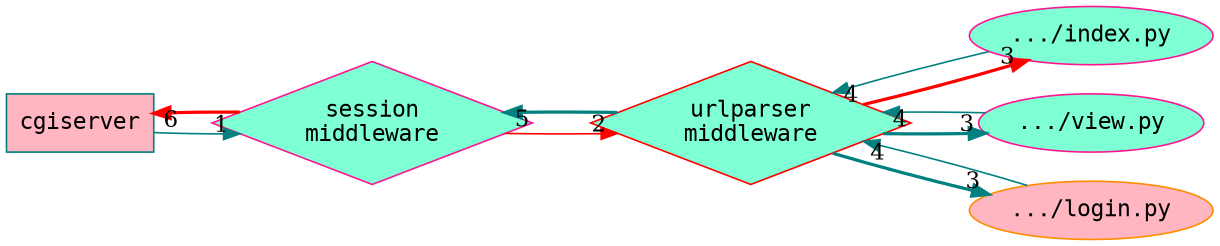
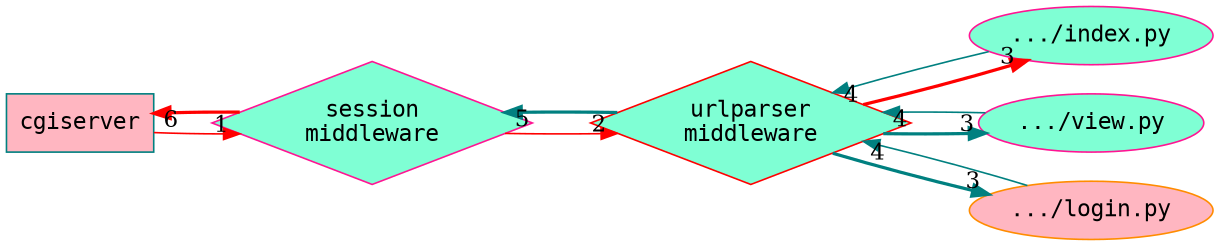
edge "cgiserver" -> "session middleware": color teal -> red
